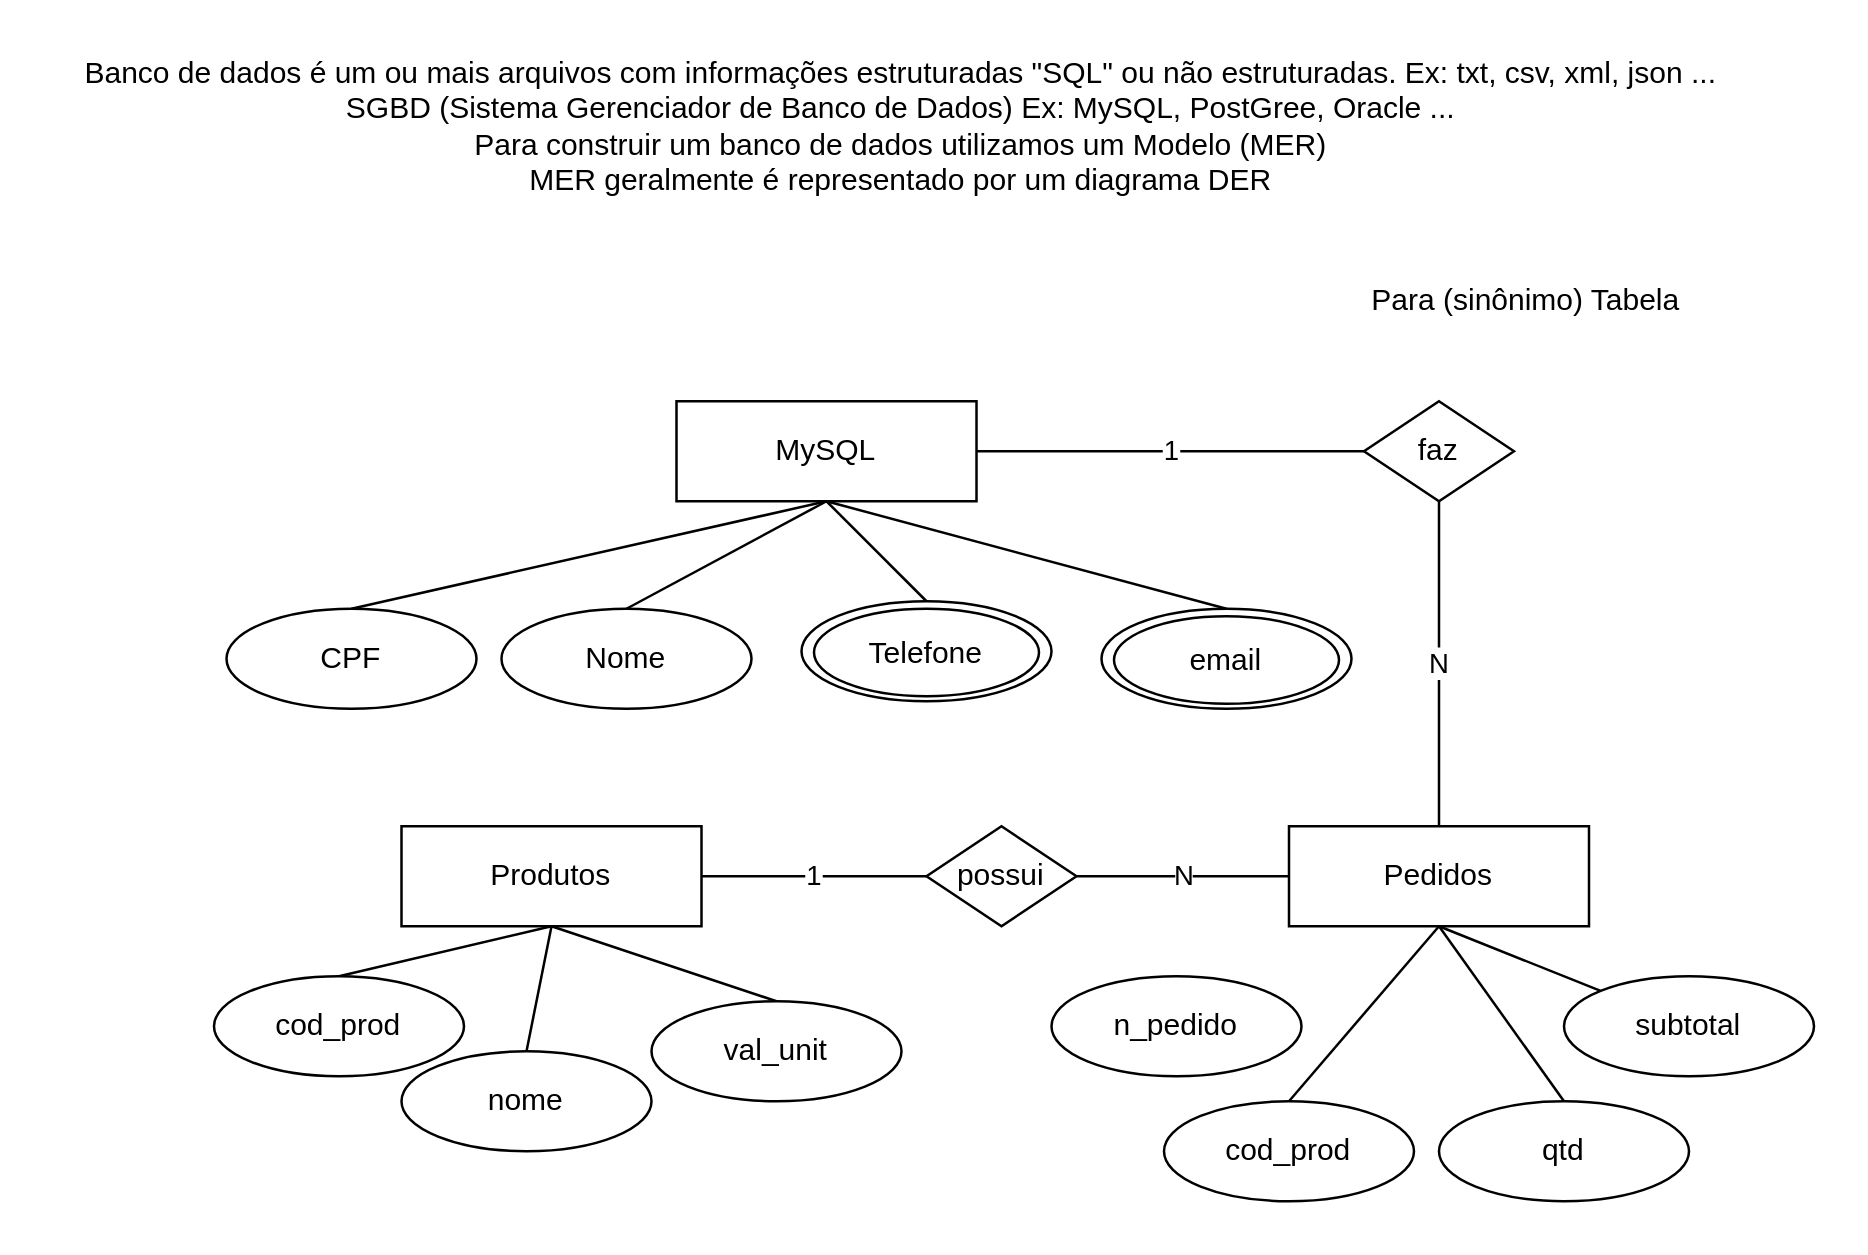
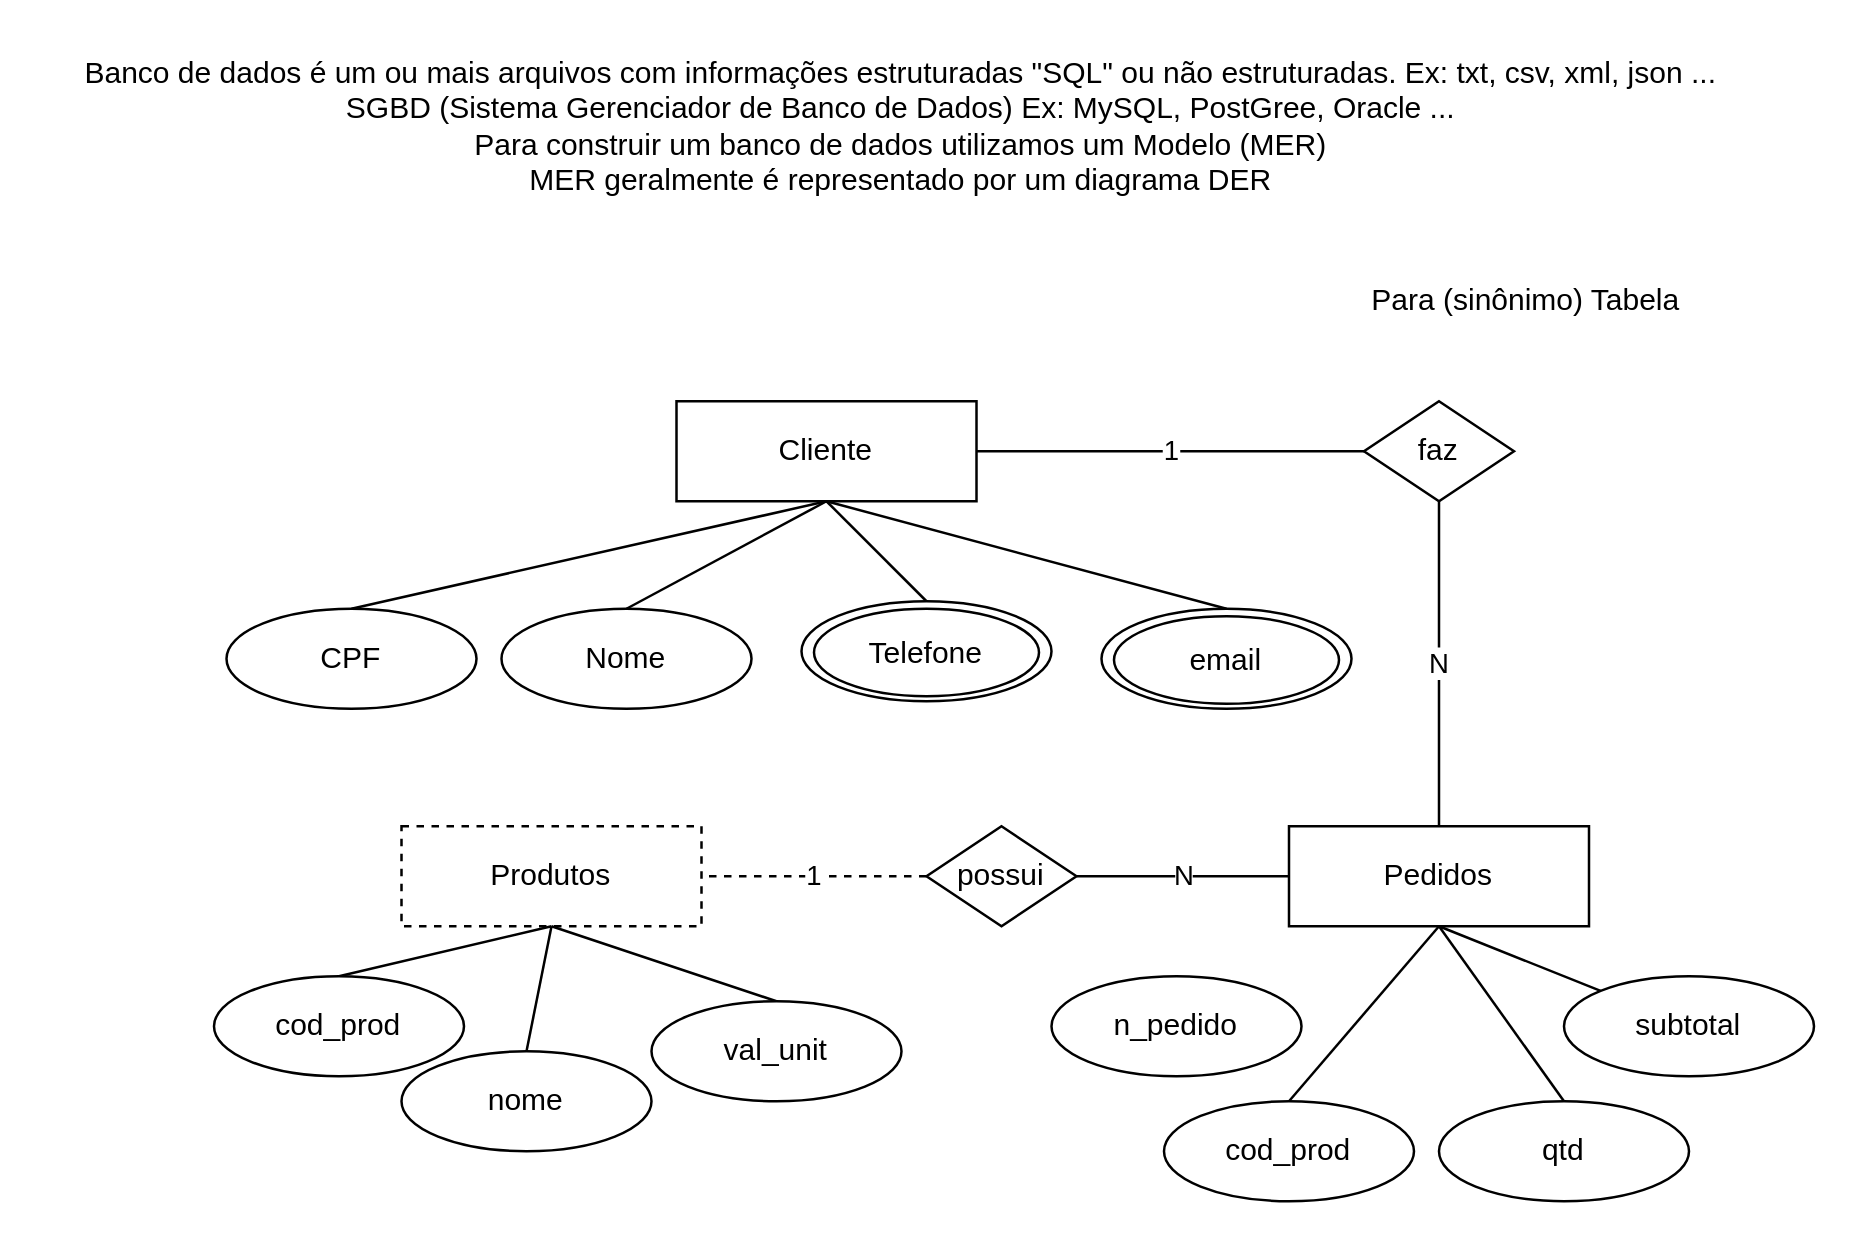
node "MySQL": label "MySQL" -> "Cliente"
node "Produtos": style solid -> dashed
edge "Produtos" -- "possui": style solid -> dashed
